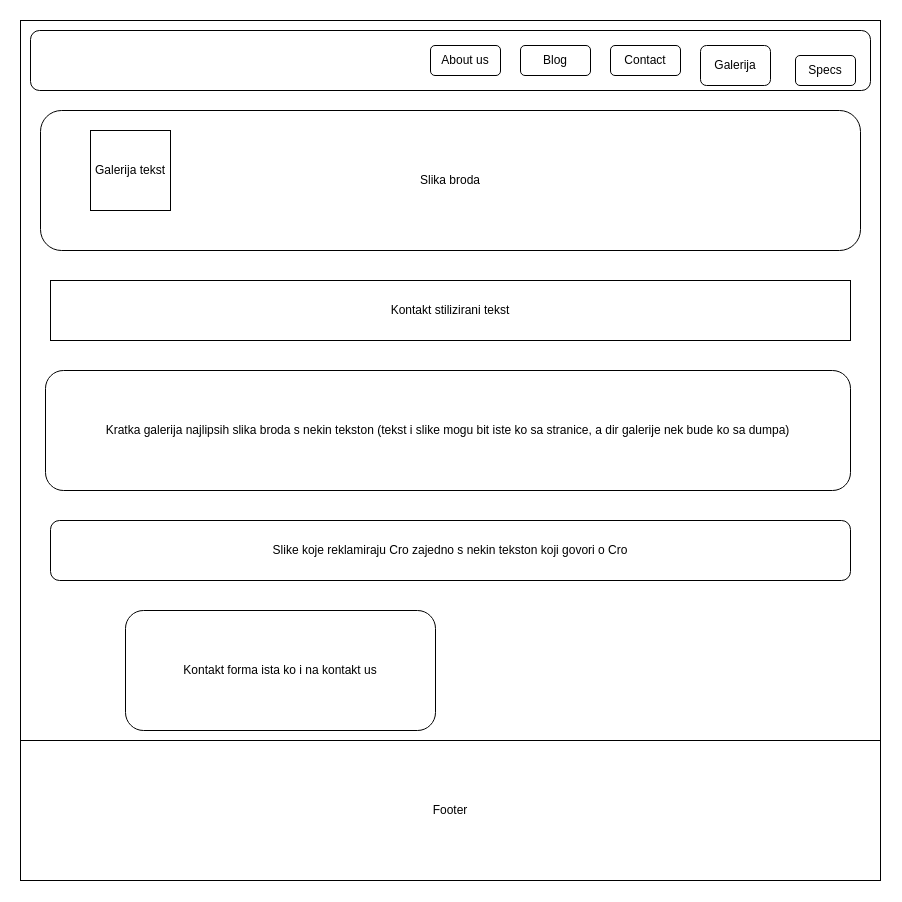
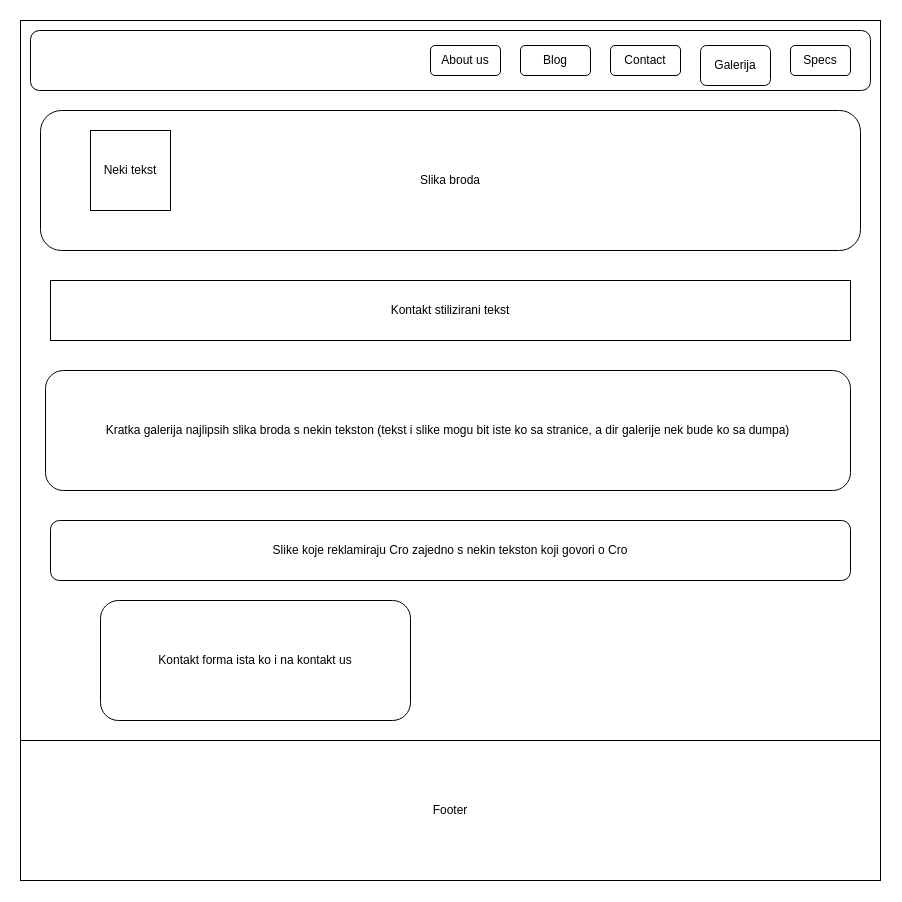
node "Specs": moved (826, 71) -> (821, 61)
node "Galerija tekst": label "Galerija tekst" -> "Neki tekst"
node "Kontakt forma ista ko i na kontakt us": moved (281, 671) -> (256, 661)
